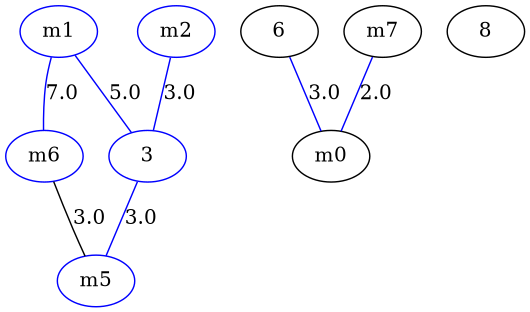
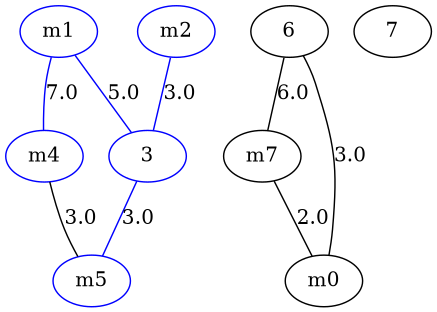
node "8": label "8" -> "7"
edge "6" -- "m7": added, label "6.0"
edge "6" -- "m0": color blue -> black
edge "m7" -- "m0": color blue -> black
node "m6": label "m6" -> "m4"
